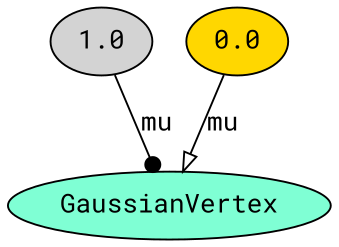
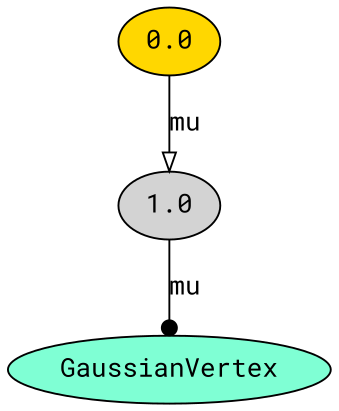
edge "0.0" -> "GaussianVertex": now "0.0" -> "1.0"
